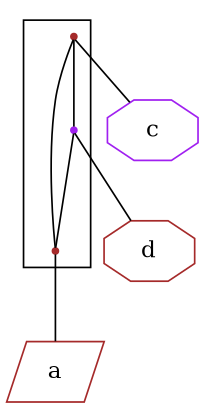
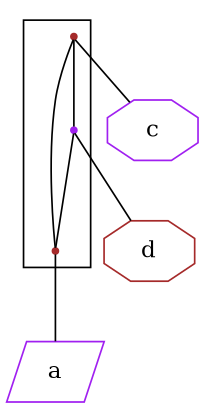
node "a": color brown -> purple
